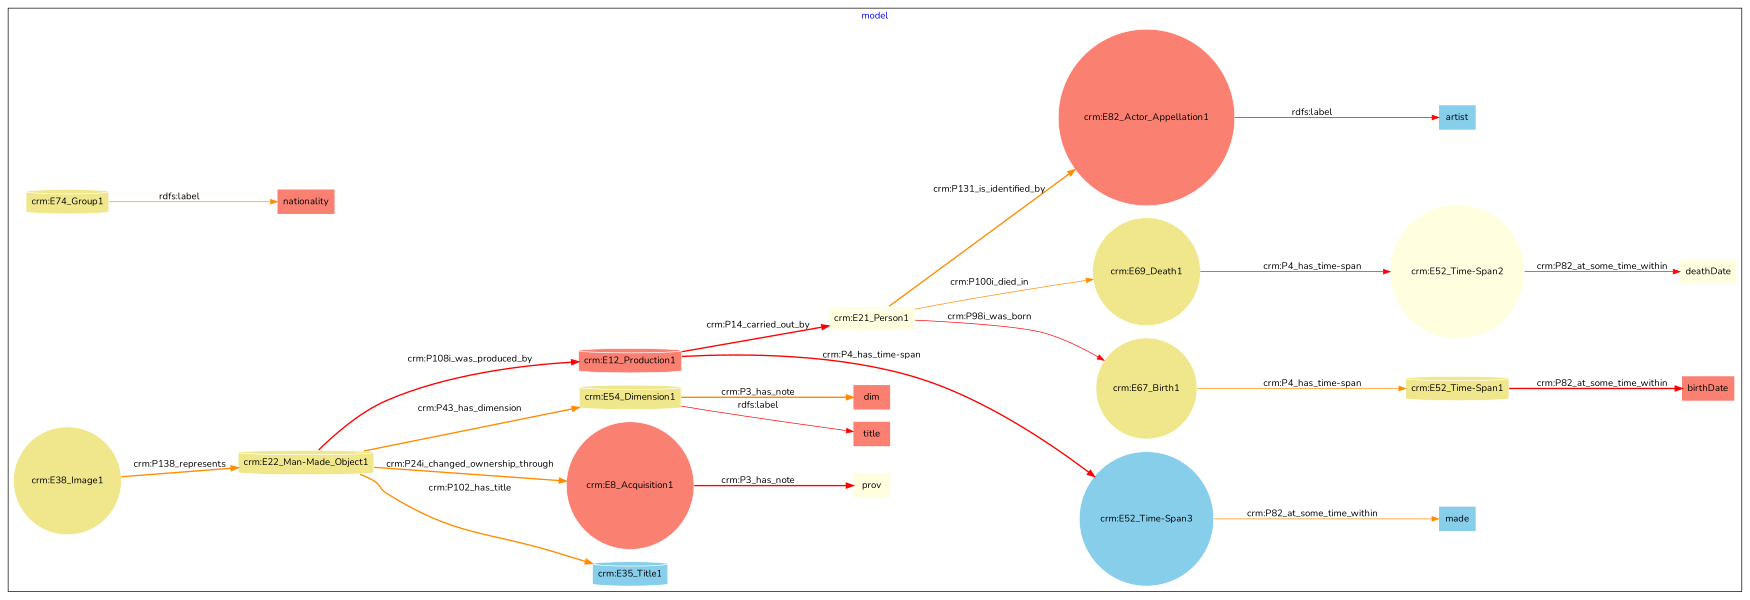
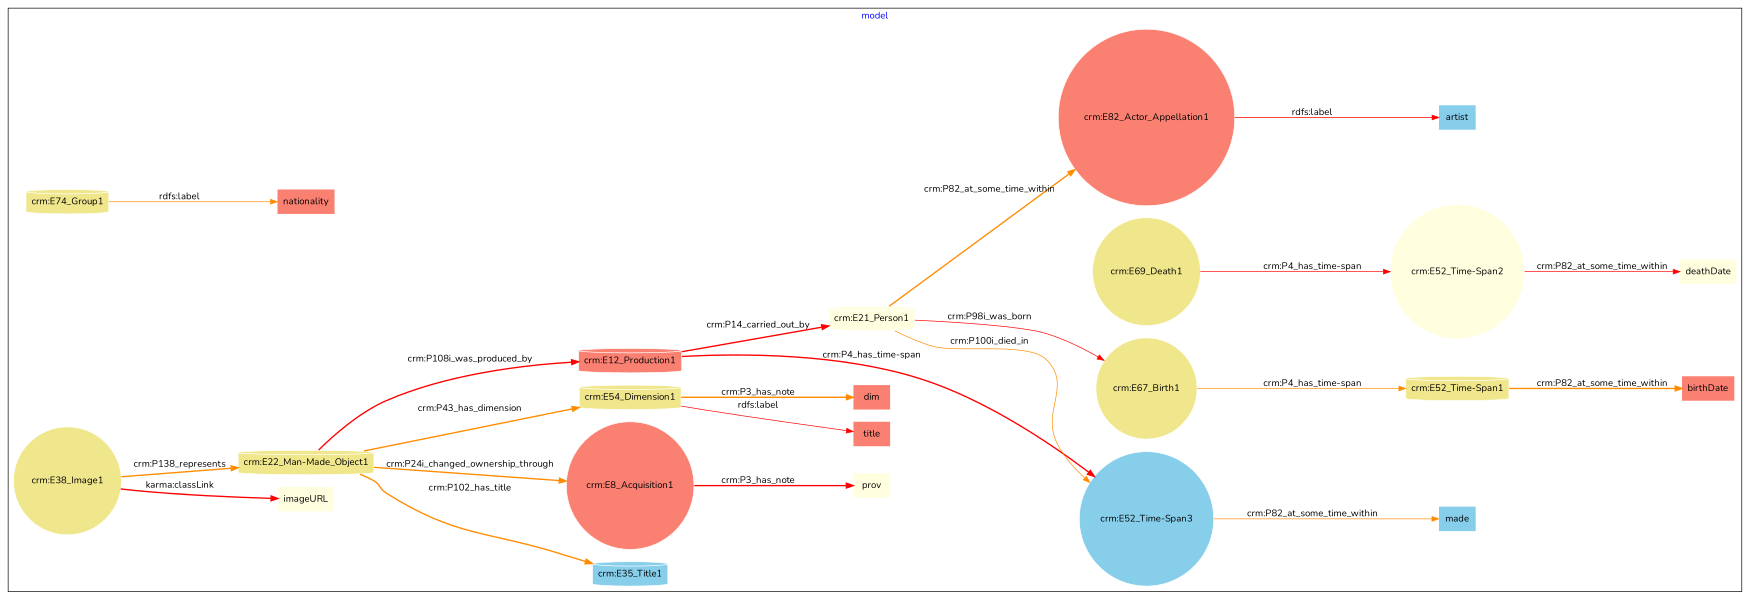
edge "crm:E21_Person1" -> "crm:E82_Actor_Appellation1": label "crm:P131_is_identified_by" -> "crm:P82_at_some_time_within"
edge "crm:E21_Person1" -> "crm:E69_Death1": now "crm:E21_Person1" -> "crm:E52_Time-Span3"
edge "crm:E52_Time-Span1" -> "birthDate": color red -> darkorange
node "imageURL": added
